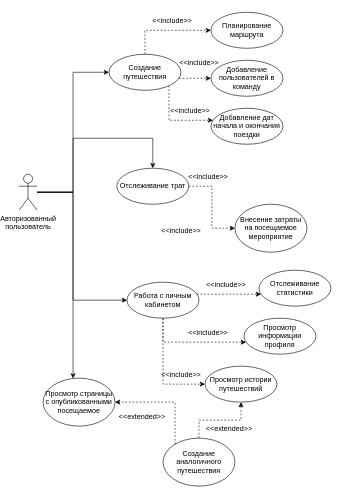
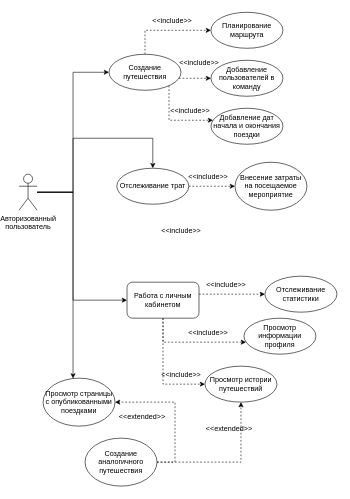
node "Внесение затраты на посещаемое мероприятие": moved (271, 228) -> (271, 186)
node "Отслеживание статистики": moved (295, 288) -> (301, 294)
node "Работа с личным кабинетом": shape ellipse -> rounded rectangle
node "Просмотр страницы с опубликованными посещаемое": label "Просмотр страницы с опубликованными посещаемое" -> "Просмотр страницы с опубликованными поездками"
node "Создание аналогичного путешествия": moved (199, 462) -> (121, 462)
